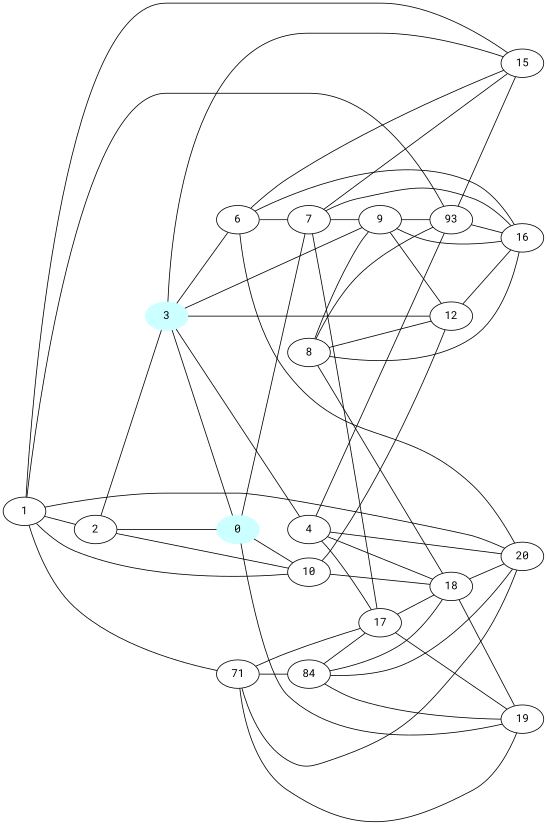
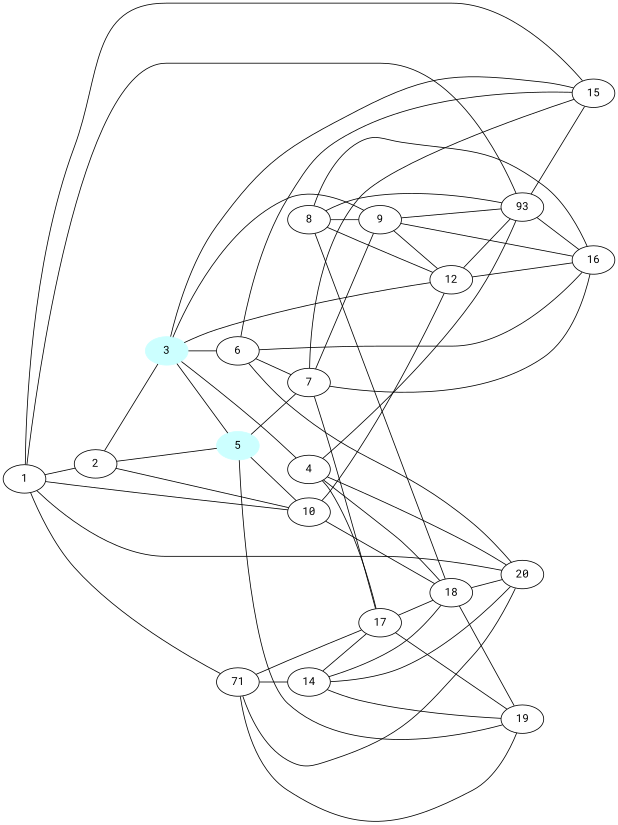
edge "93" -- "12": added
node "0": label "0" -> "5"
node "84": label "84" -> "14"
